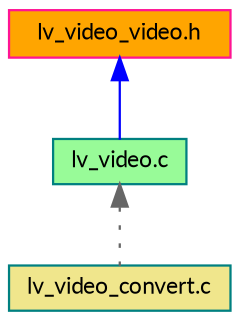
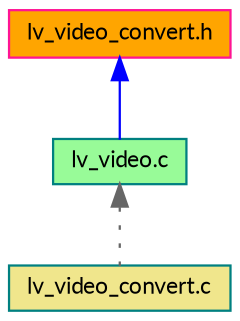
node "lv_video_video.h": label "lv_video_video.h" -> "lv_video_convert.h"
